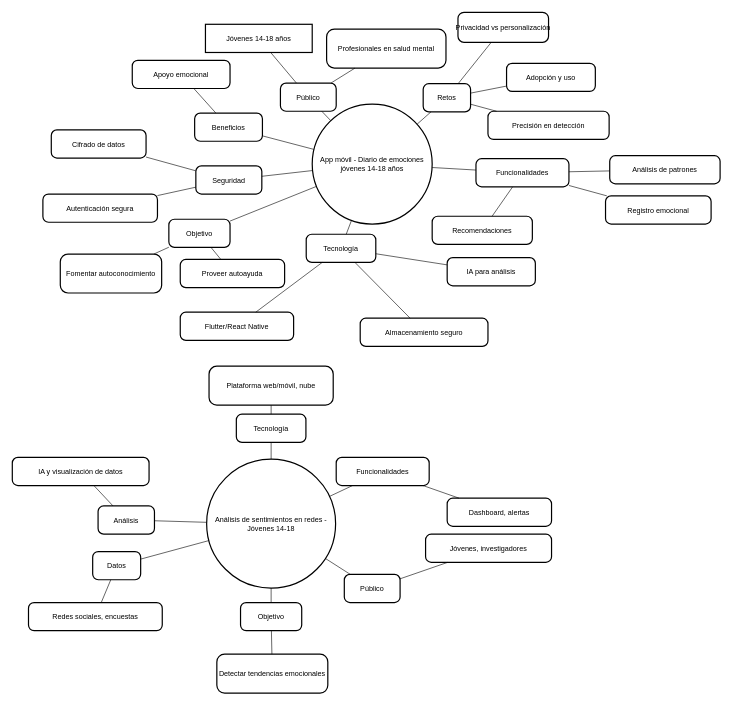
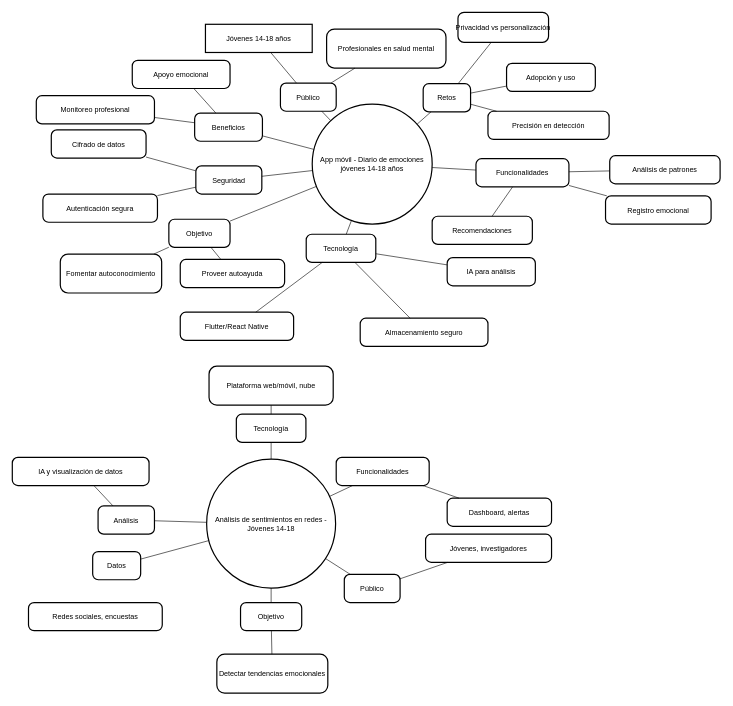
node "Monitoreo profesional": added
edge "Monitoreo profesional" -- "Beneficios": added
edge "Datos" -- "Redes sociales, encuestas": removed
